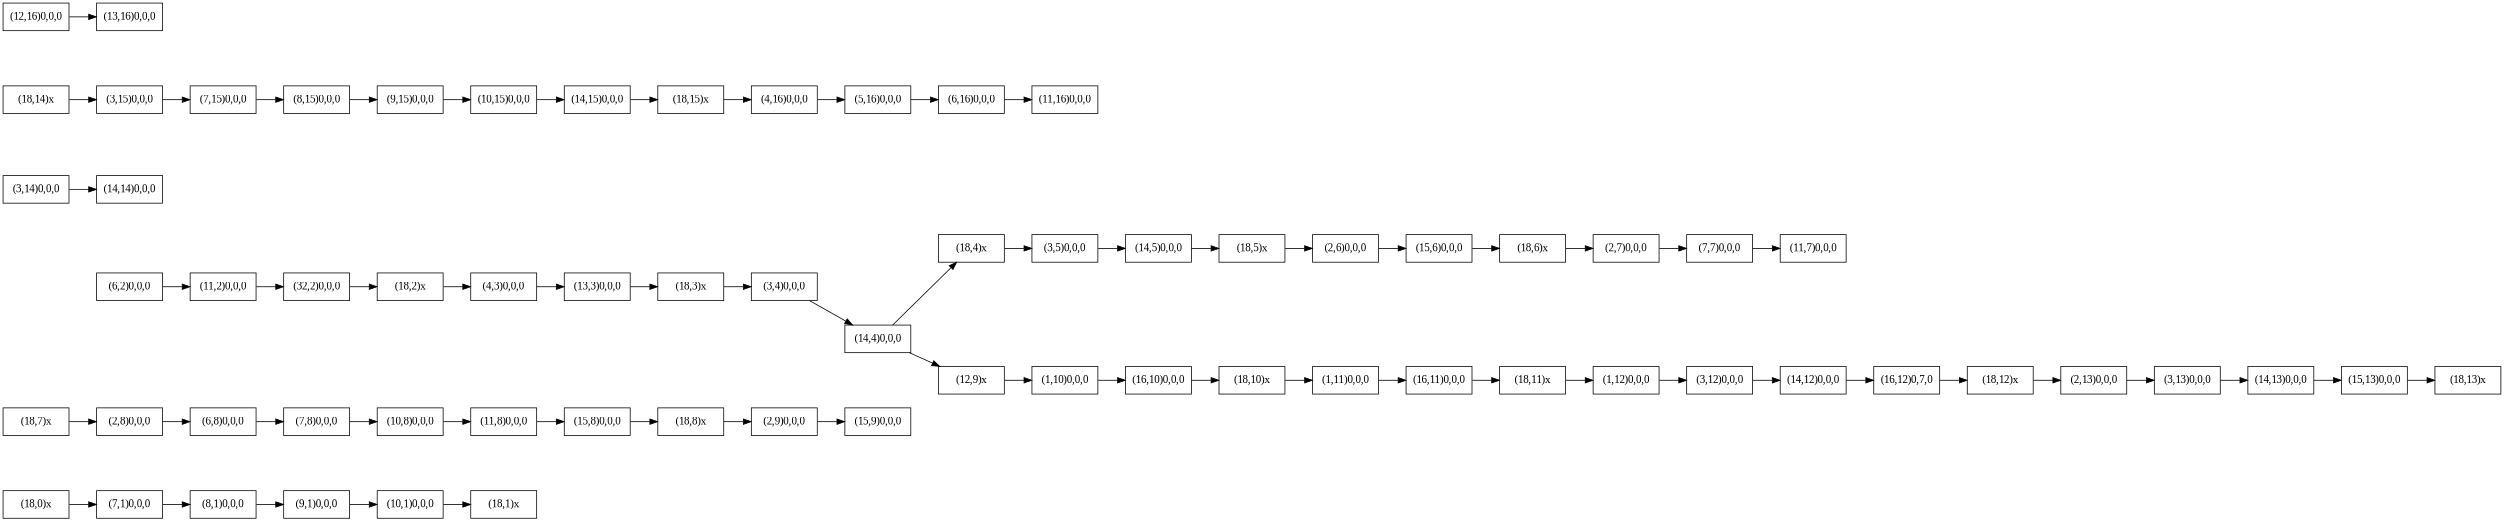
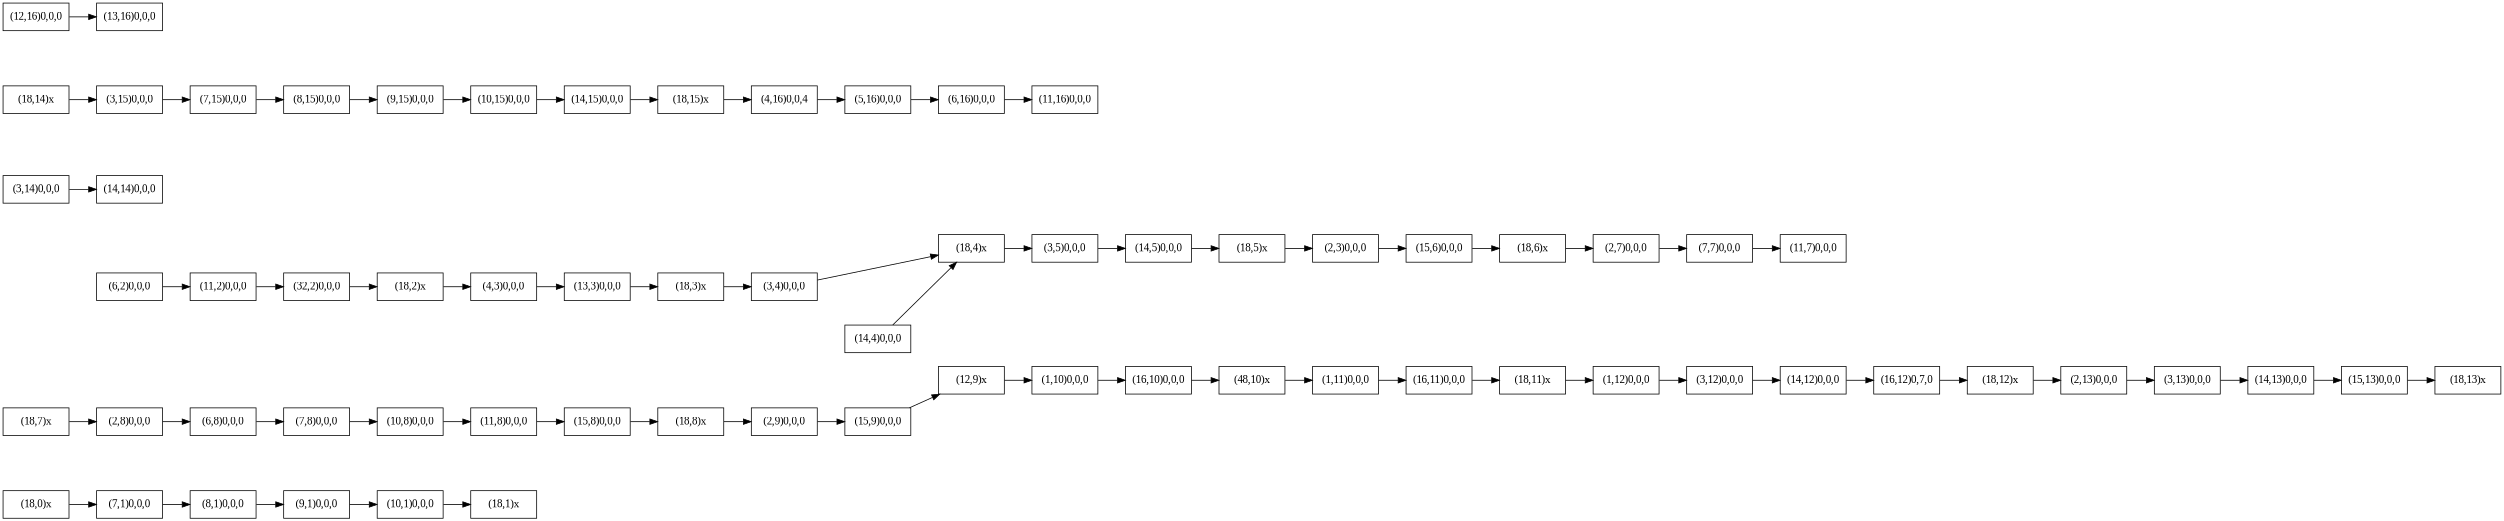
node "(4,16)0,0,0": label "(4,16)0,0,0" -> "(4,16)0,0,4"
node "(2,6)0,0,0": label "(2,6)0,0,0" -> "(2,3)0,0,0"
edge "(3,4)0,0,0" -> "(14,4)0,0,0": now "(3,4)0,0,0" -> "(18,4)x"
edge "(14,4)0,0,0" -> "(12,9)x": now "(15,9)0,0,0" -> "(12,9)x"
node "(18,10)x": label "(18,10)x" -> "(48,10)x"
